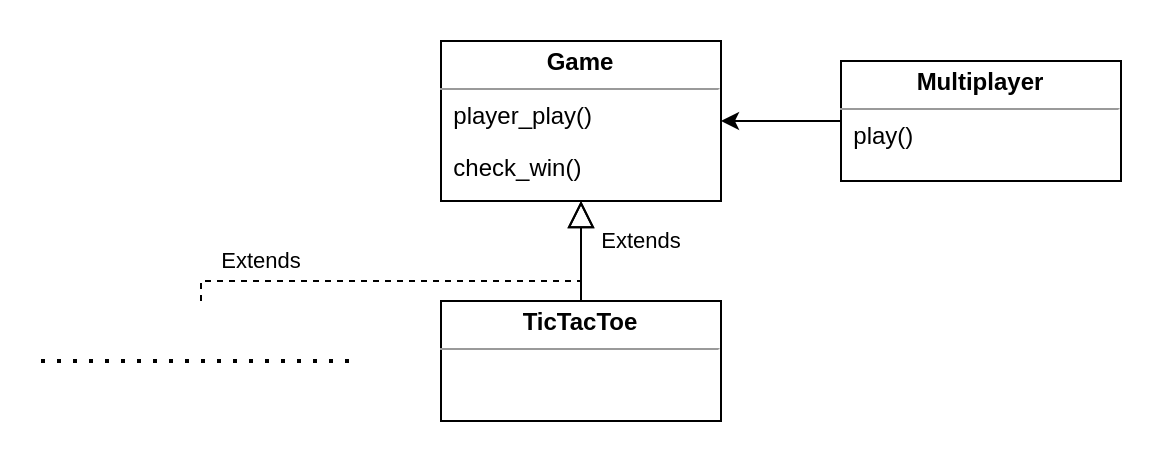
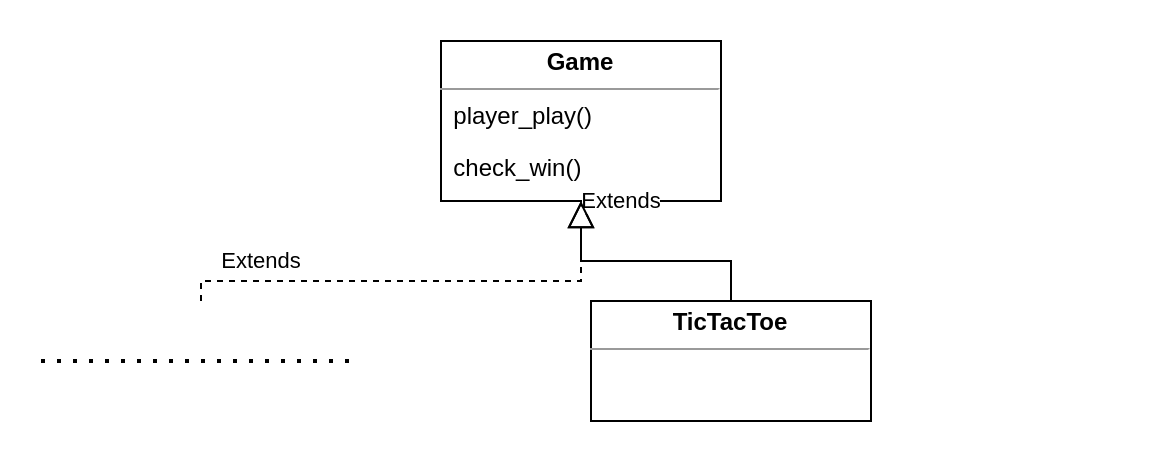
edge "Multiplayer play()" -> "Game player_play() check_win()": removed
node "Multiplayer play()": removed
node "TicTacToe": moved (581, 361) -> (731, 361)
